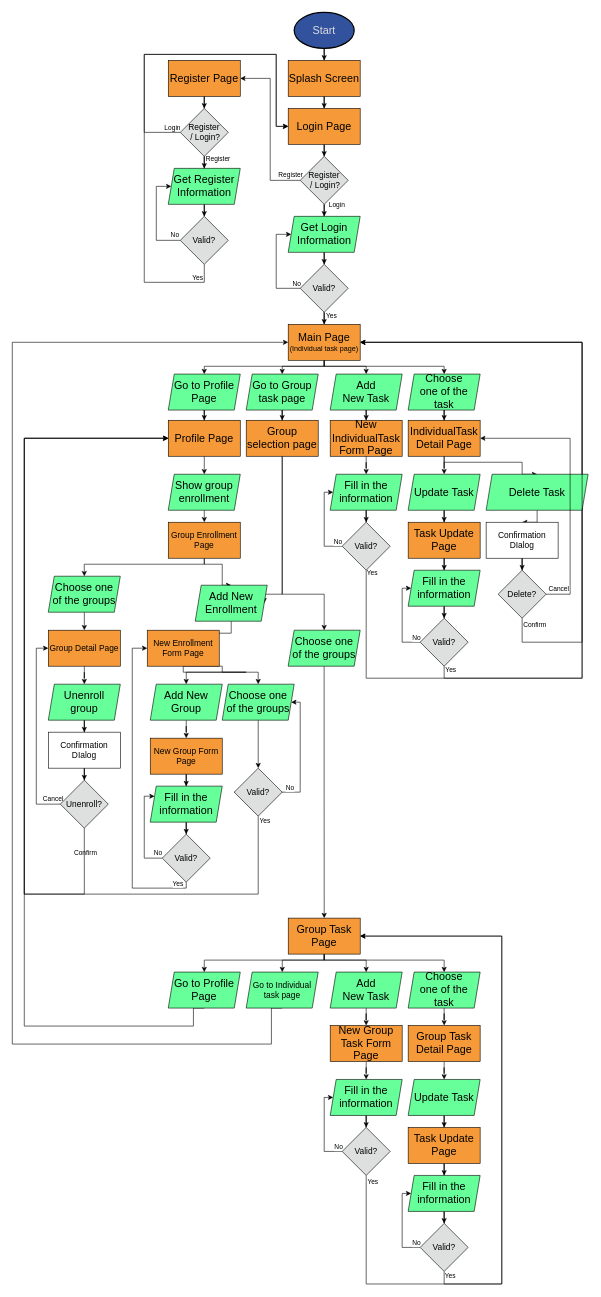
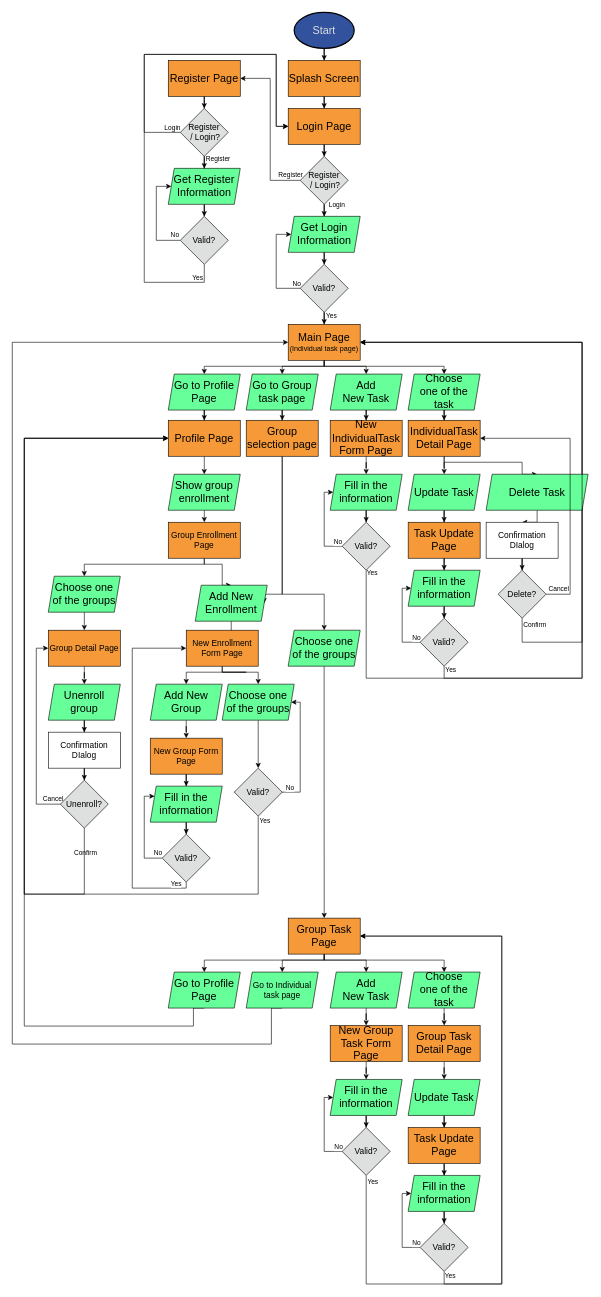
node "New Enrollment Form Page": moved (183, 648) -> (222, 648)
